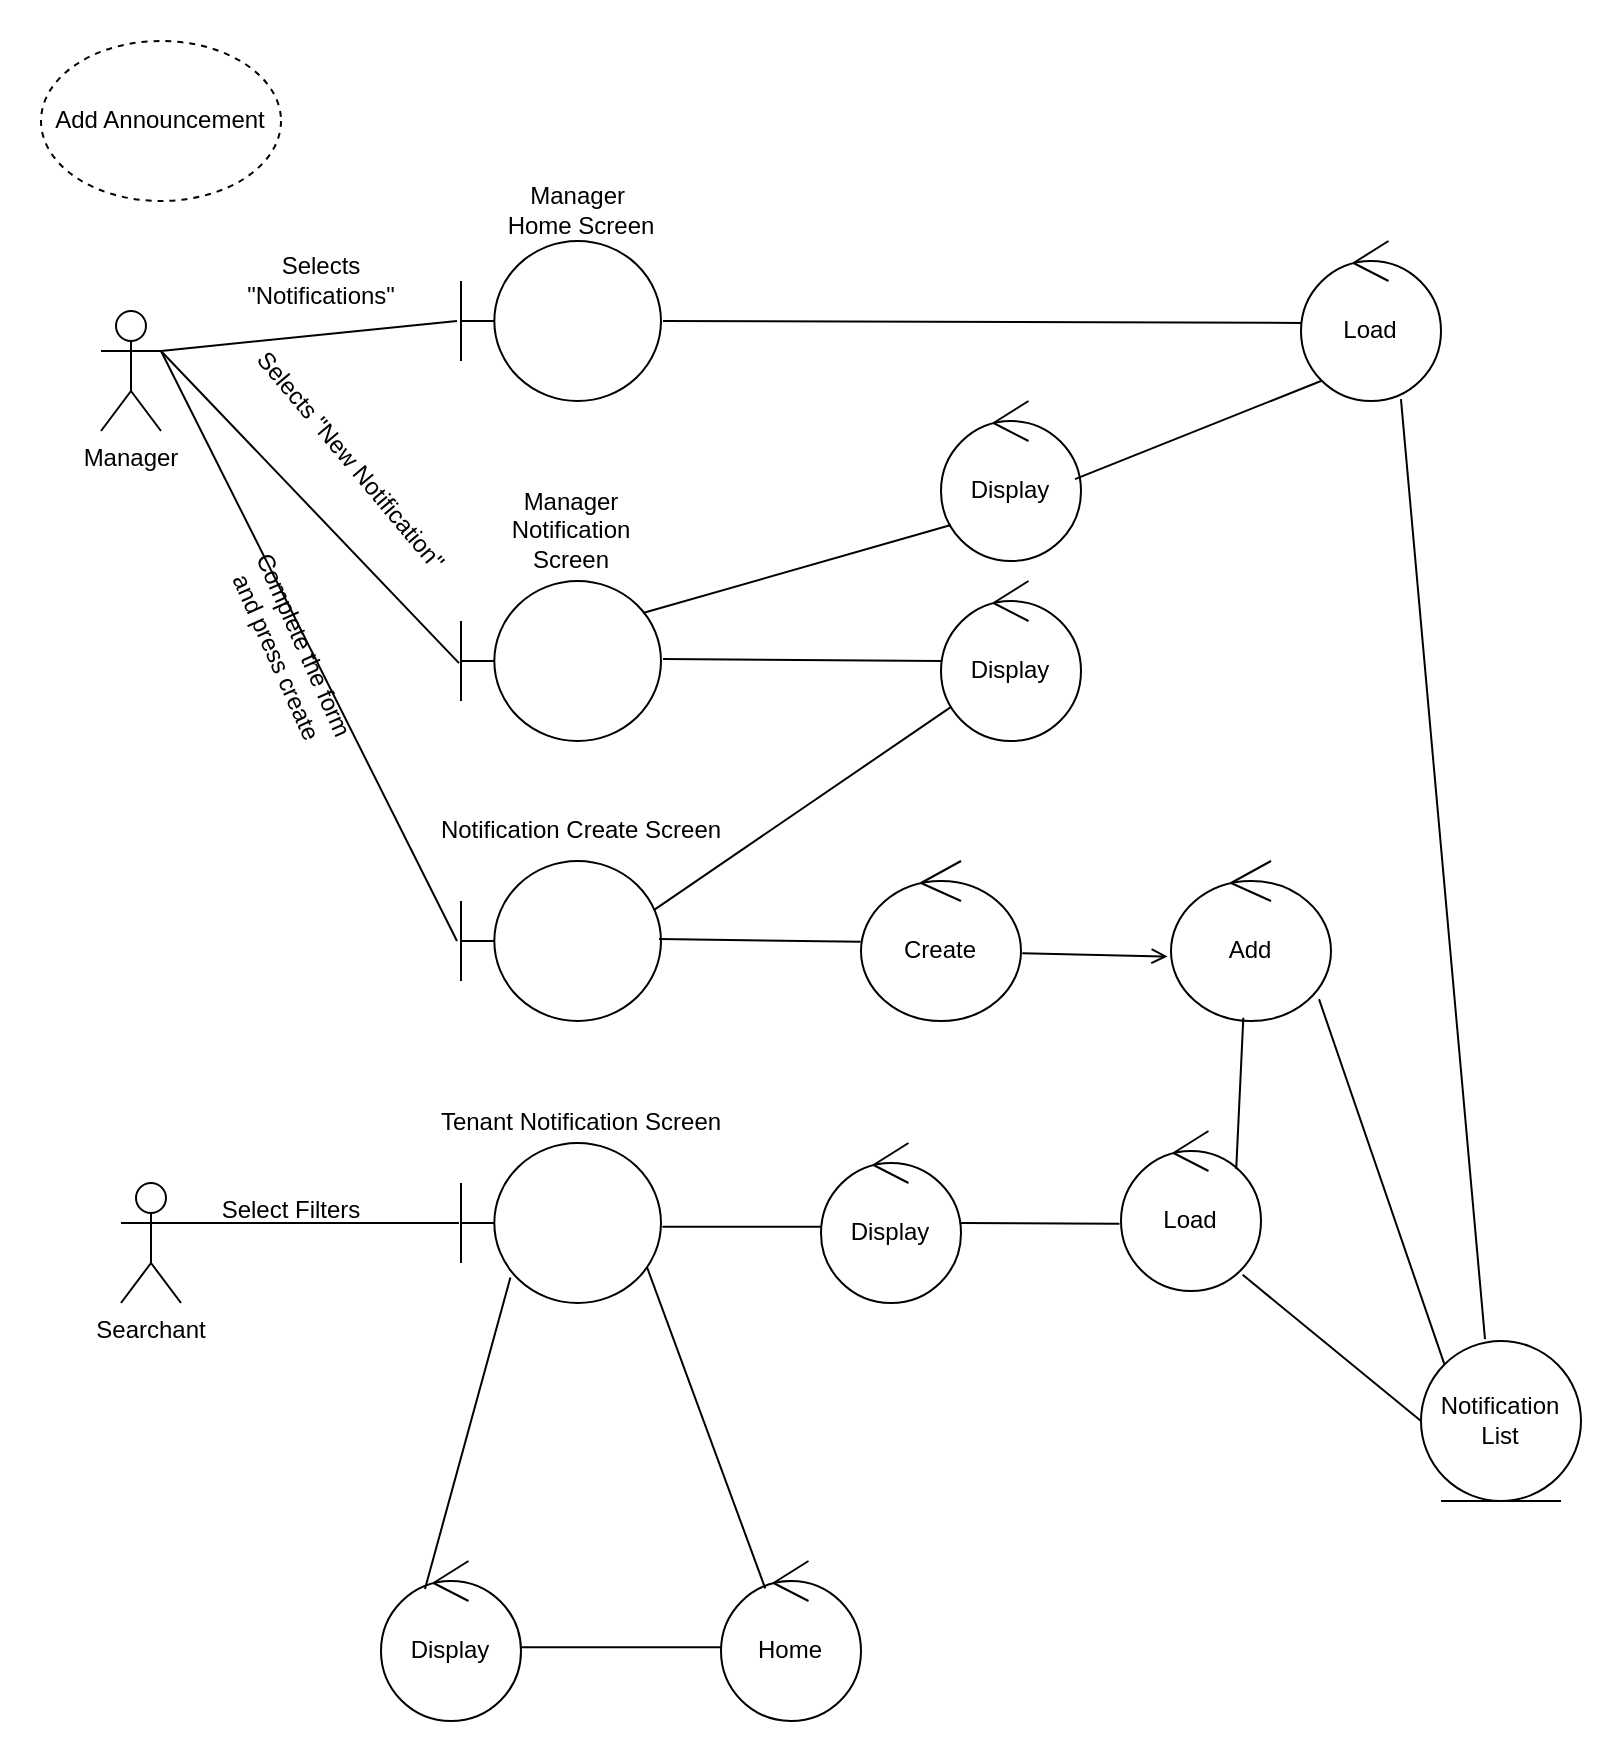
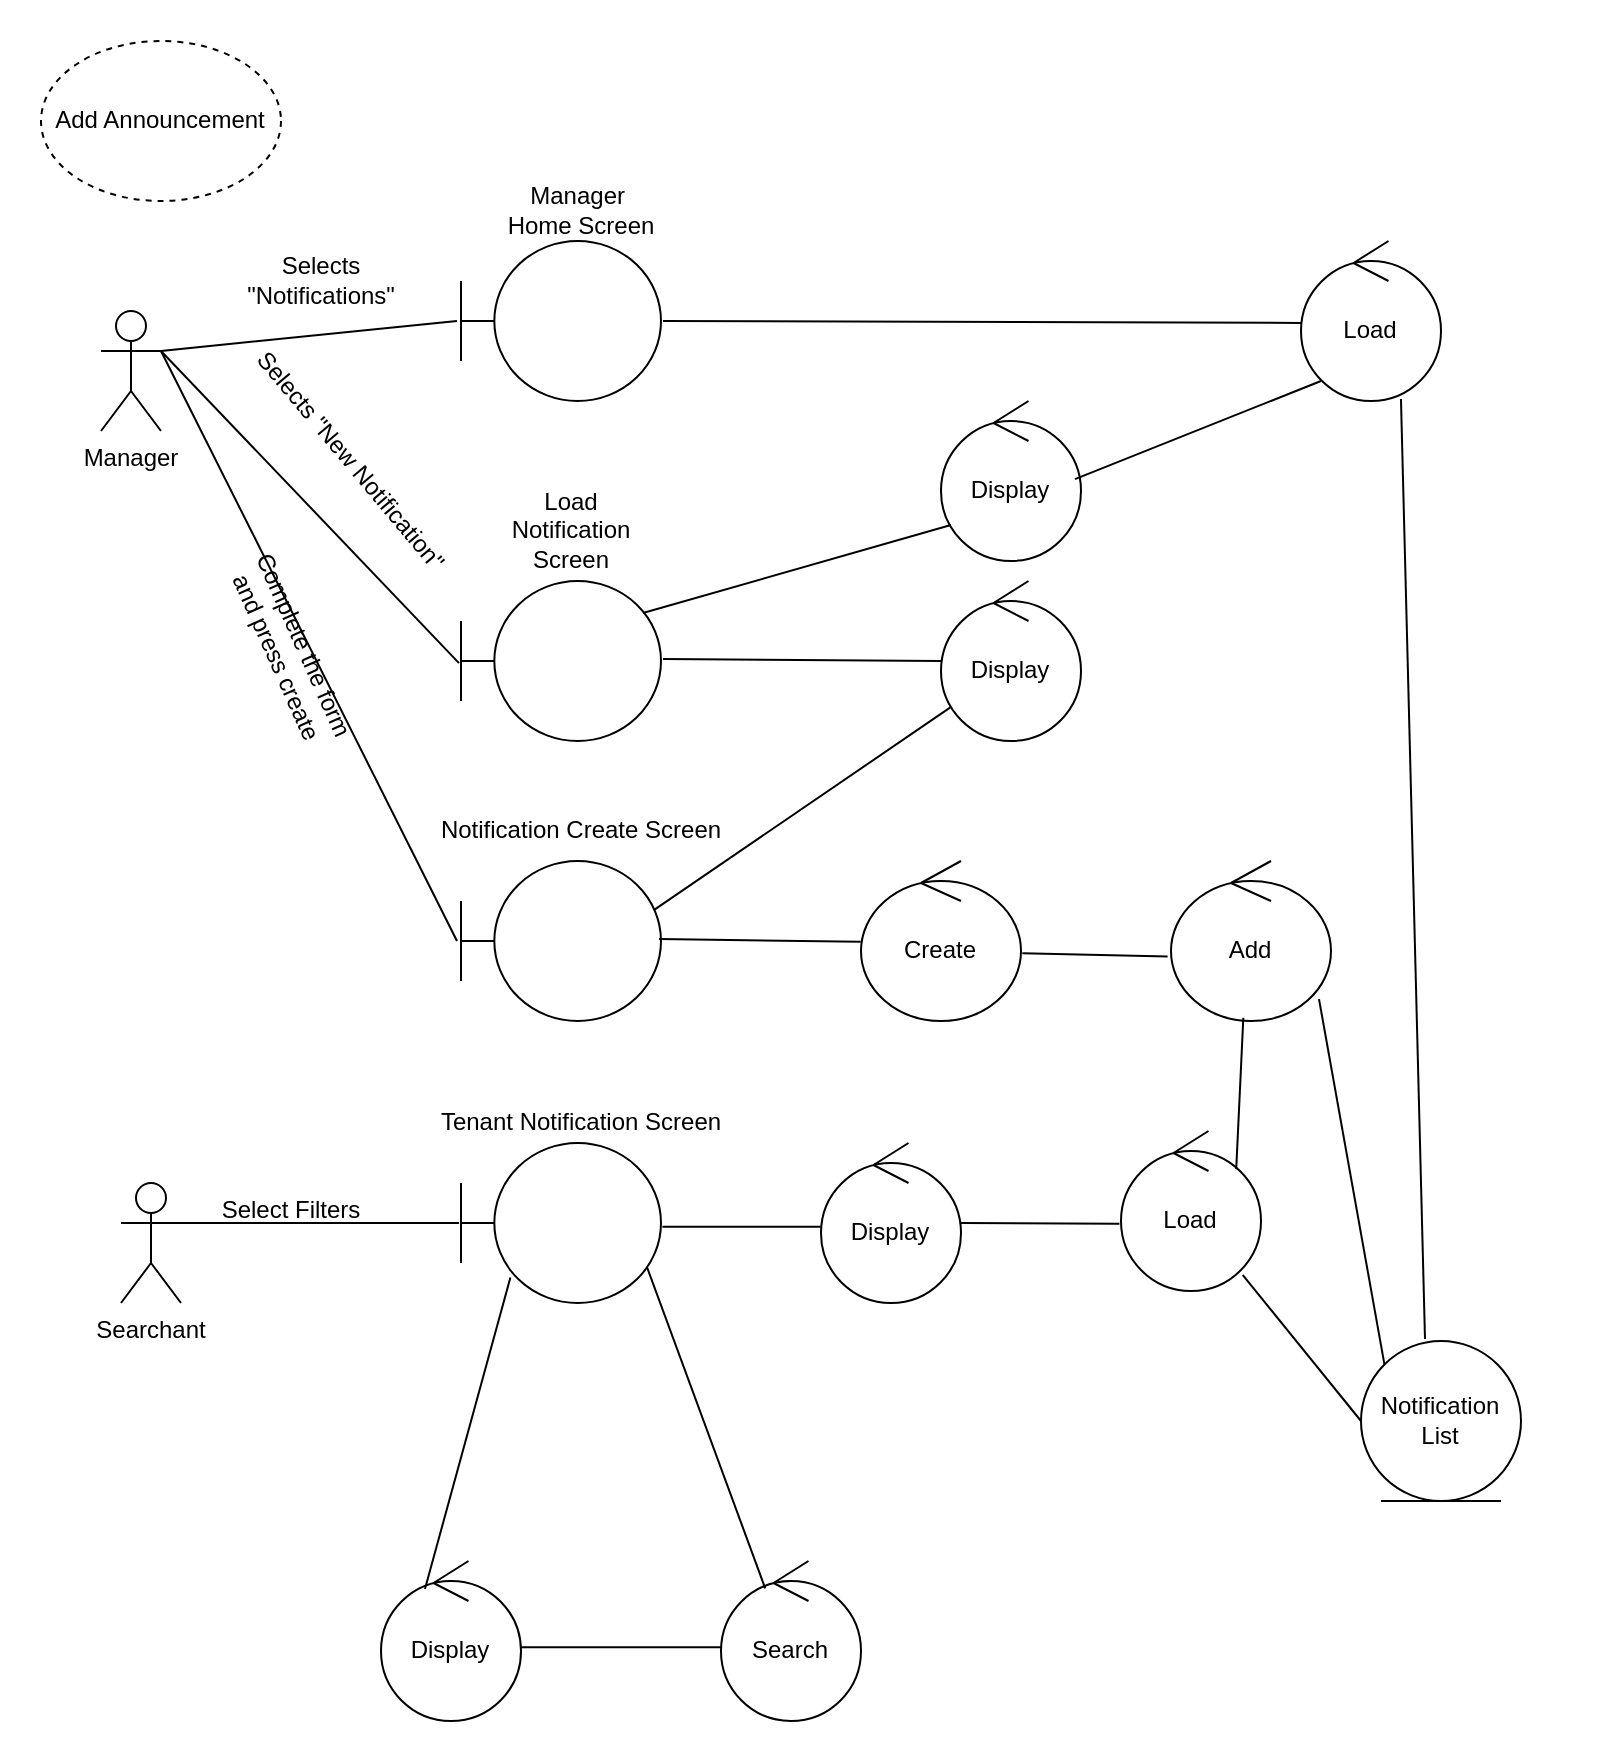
node "Manager Notification Screen": label "Manager Notification Screen" -> "Load Notification Screen"
edge "Create" -> "Add": arrowhead open -> none
node "Notification List": moved (1501, 1421) -> (1441, 1421)
node "Home": label "Home" -> "Search"
